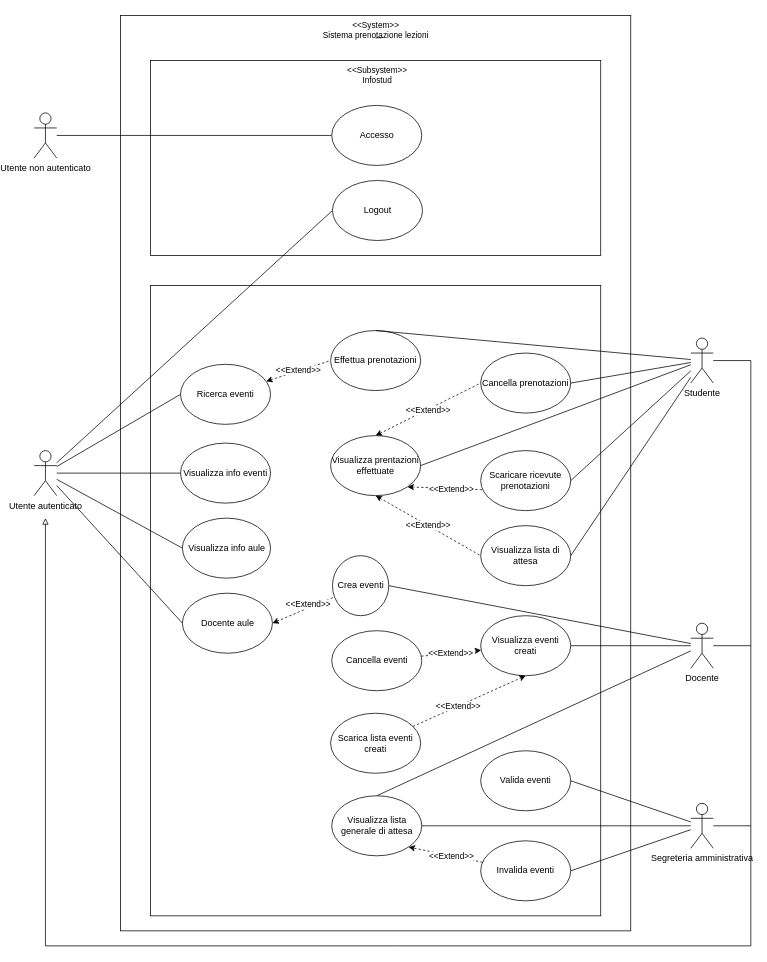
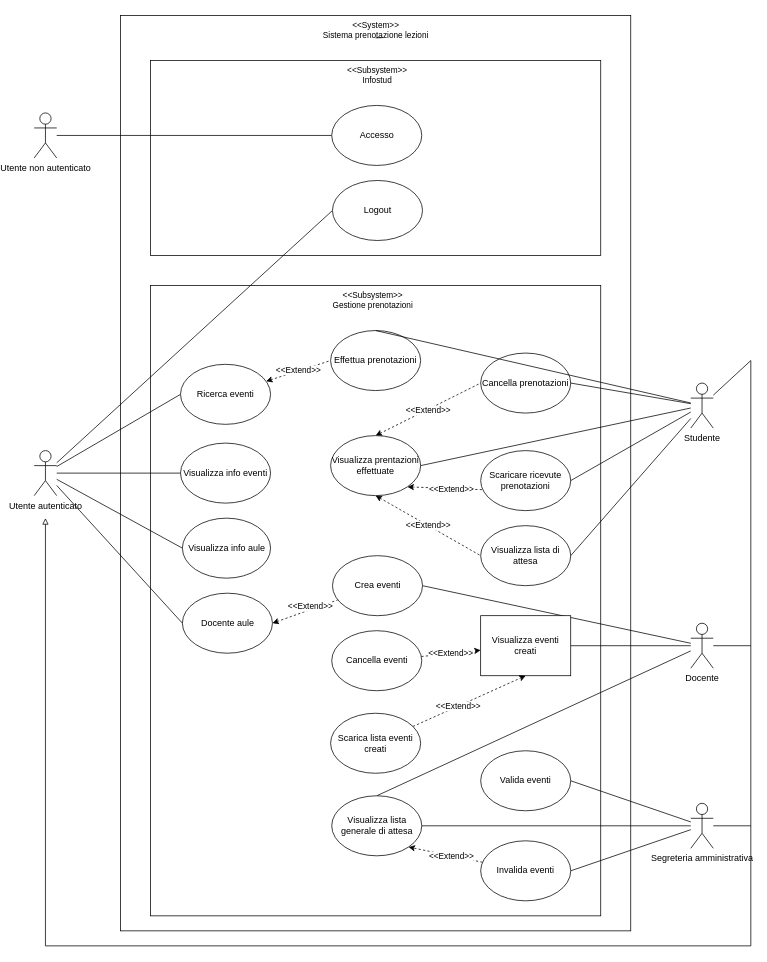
node "<<Subsystem>> Gestione prenotazioni": added
node "Studente": moved (702, 360) -> (702, 405)
node "Crea eventi": size 56x60 -> 90x60
node "Visualizza eventi creati": shape ellipse -> rectangle
